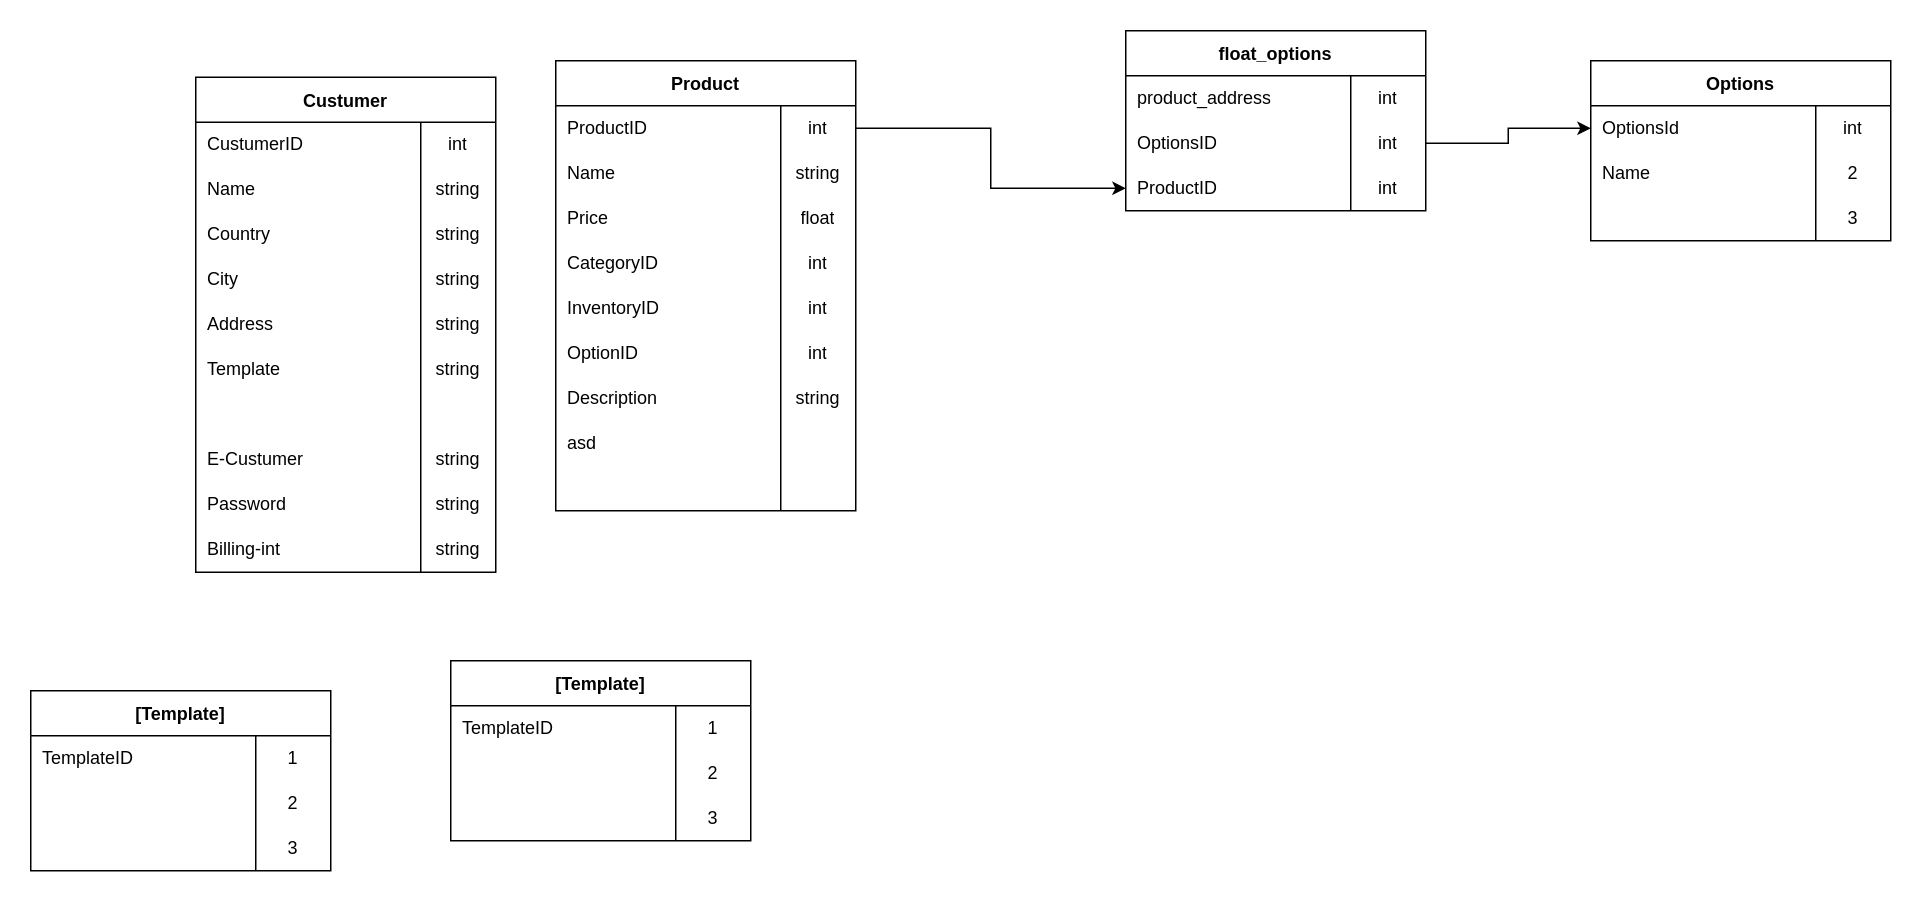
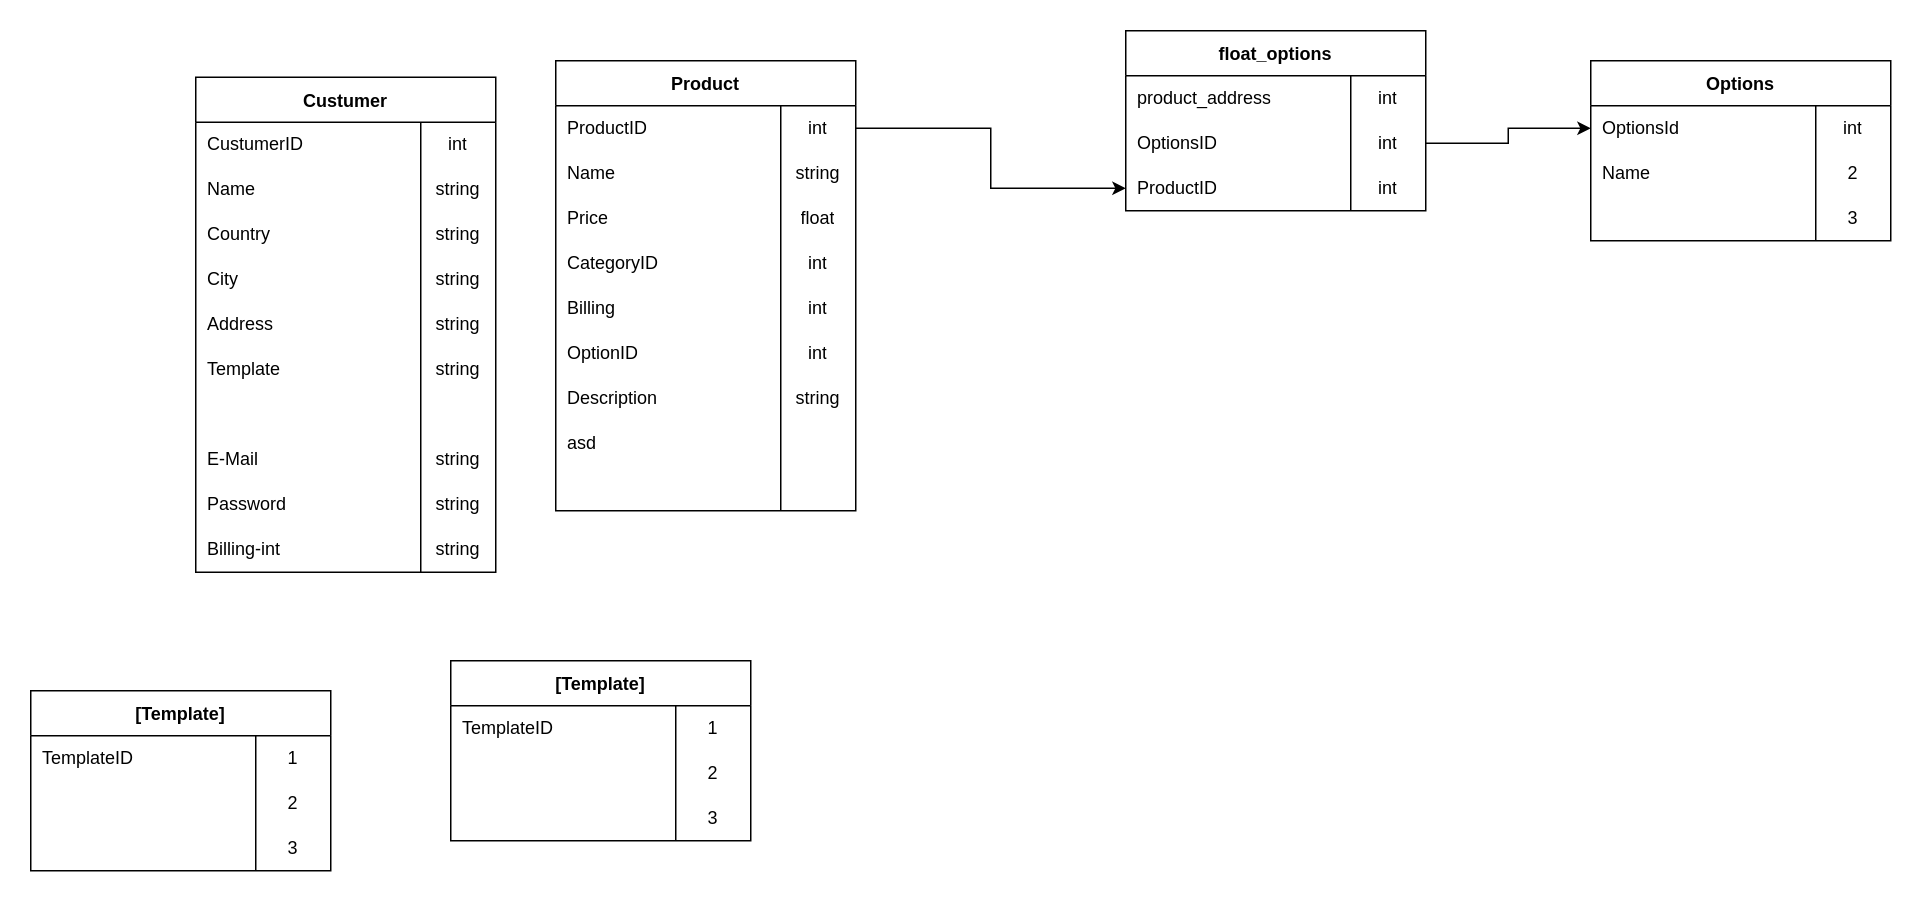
node "InventoryID": label "InventoryID" -> "Billing"
node "E-Custumer": label "E-Custumer" -> "E-Mail"
